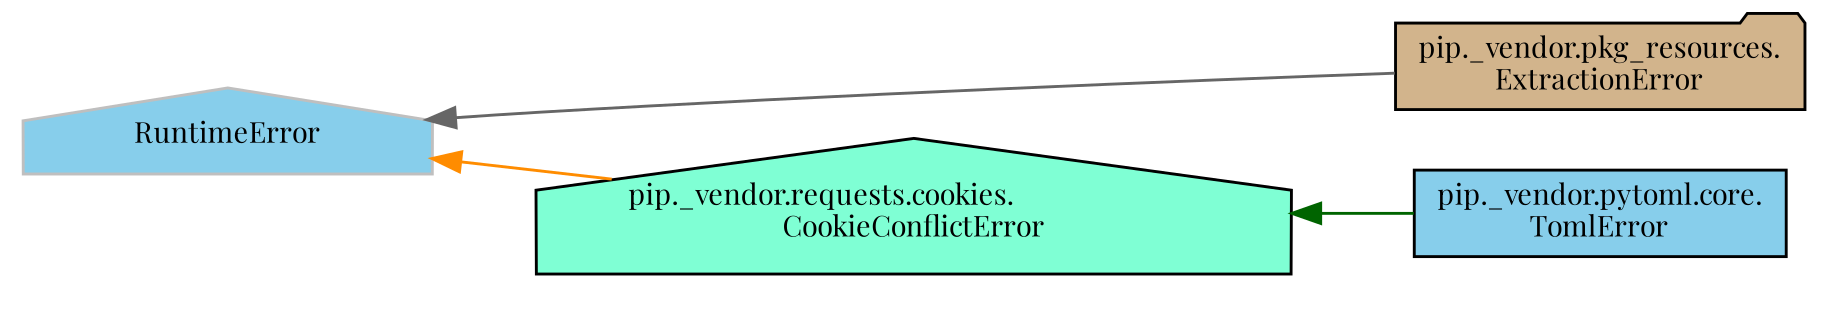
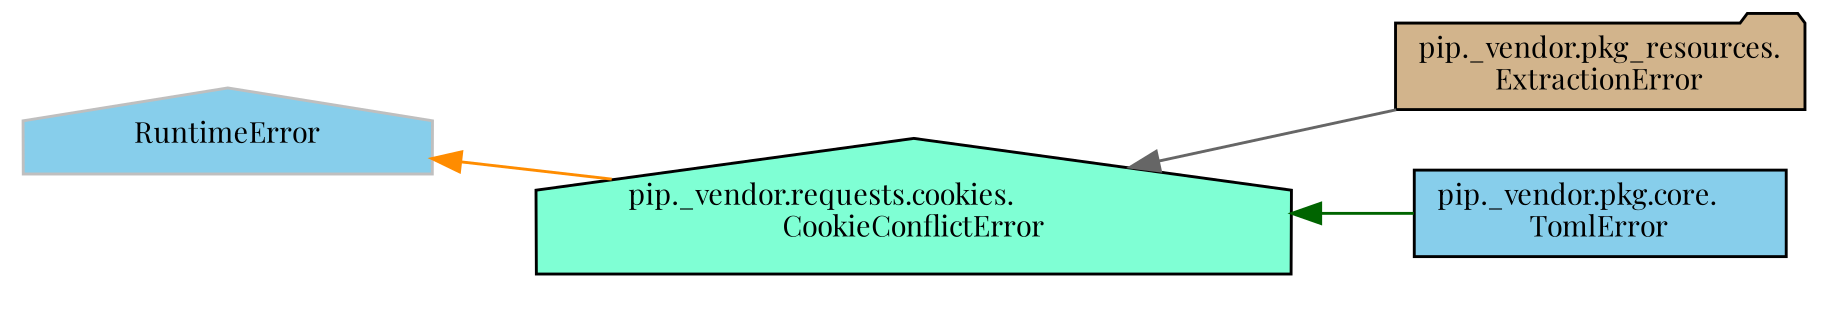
edge "pip._vendor.pkg_resources. ExtractionError" -> "RuntimeError": now "pip._vendor.pkg_resources. ExtractionError" -> "pip._vendor.requests.cookies. CookieConflictError"
node "pip._vendor.pytoml.core. TomlError": label "pip._vendor.pytoml.core. TomlError" -> "pip._vendor.pkg.core. TomlError"
